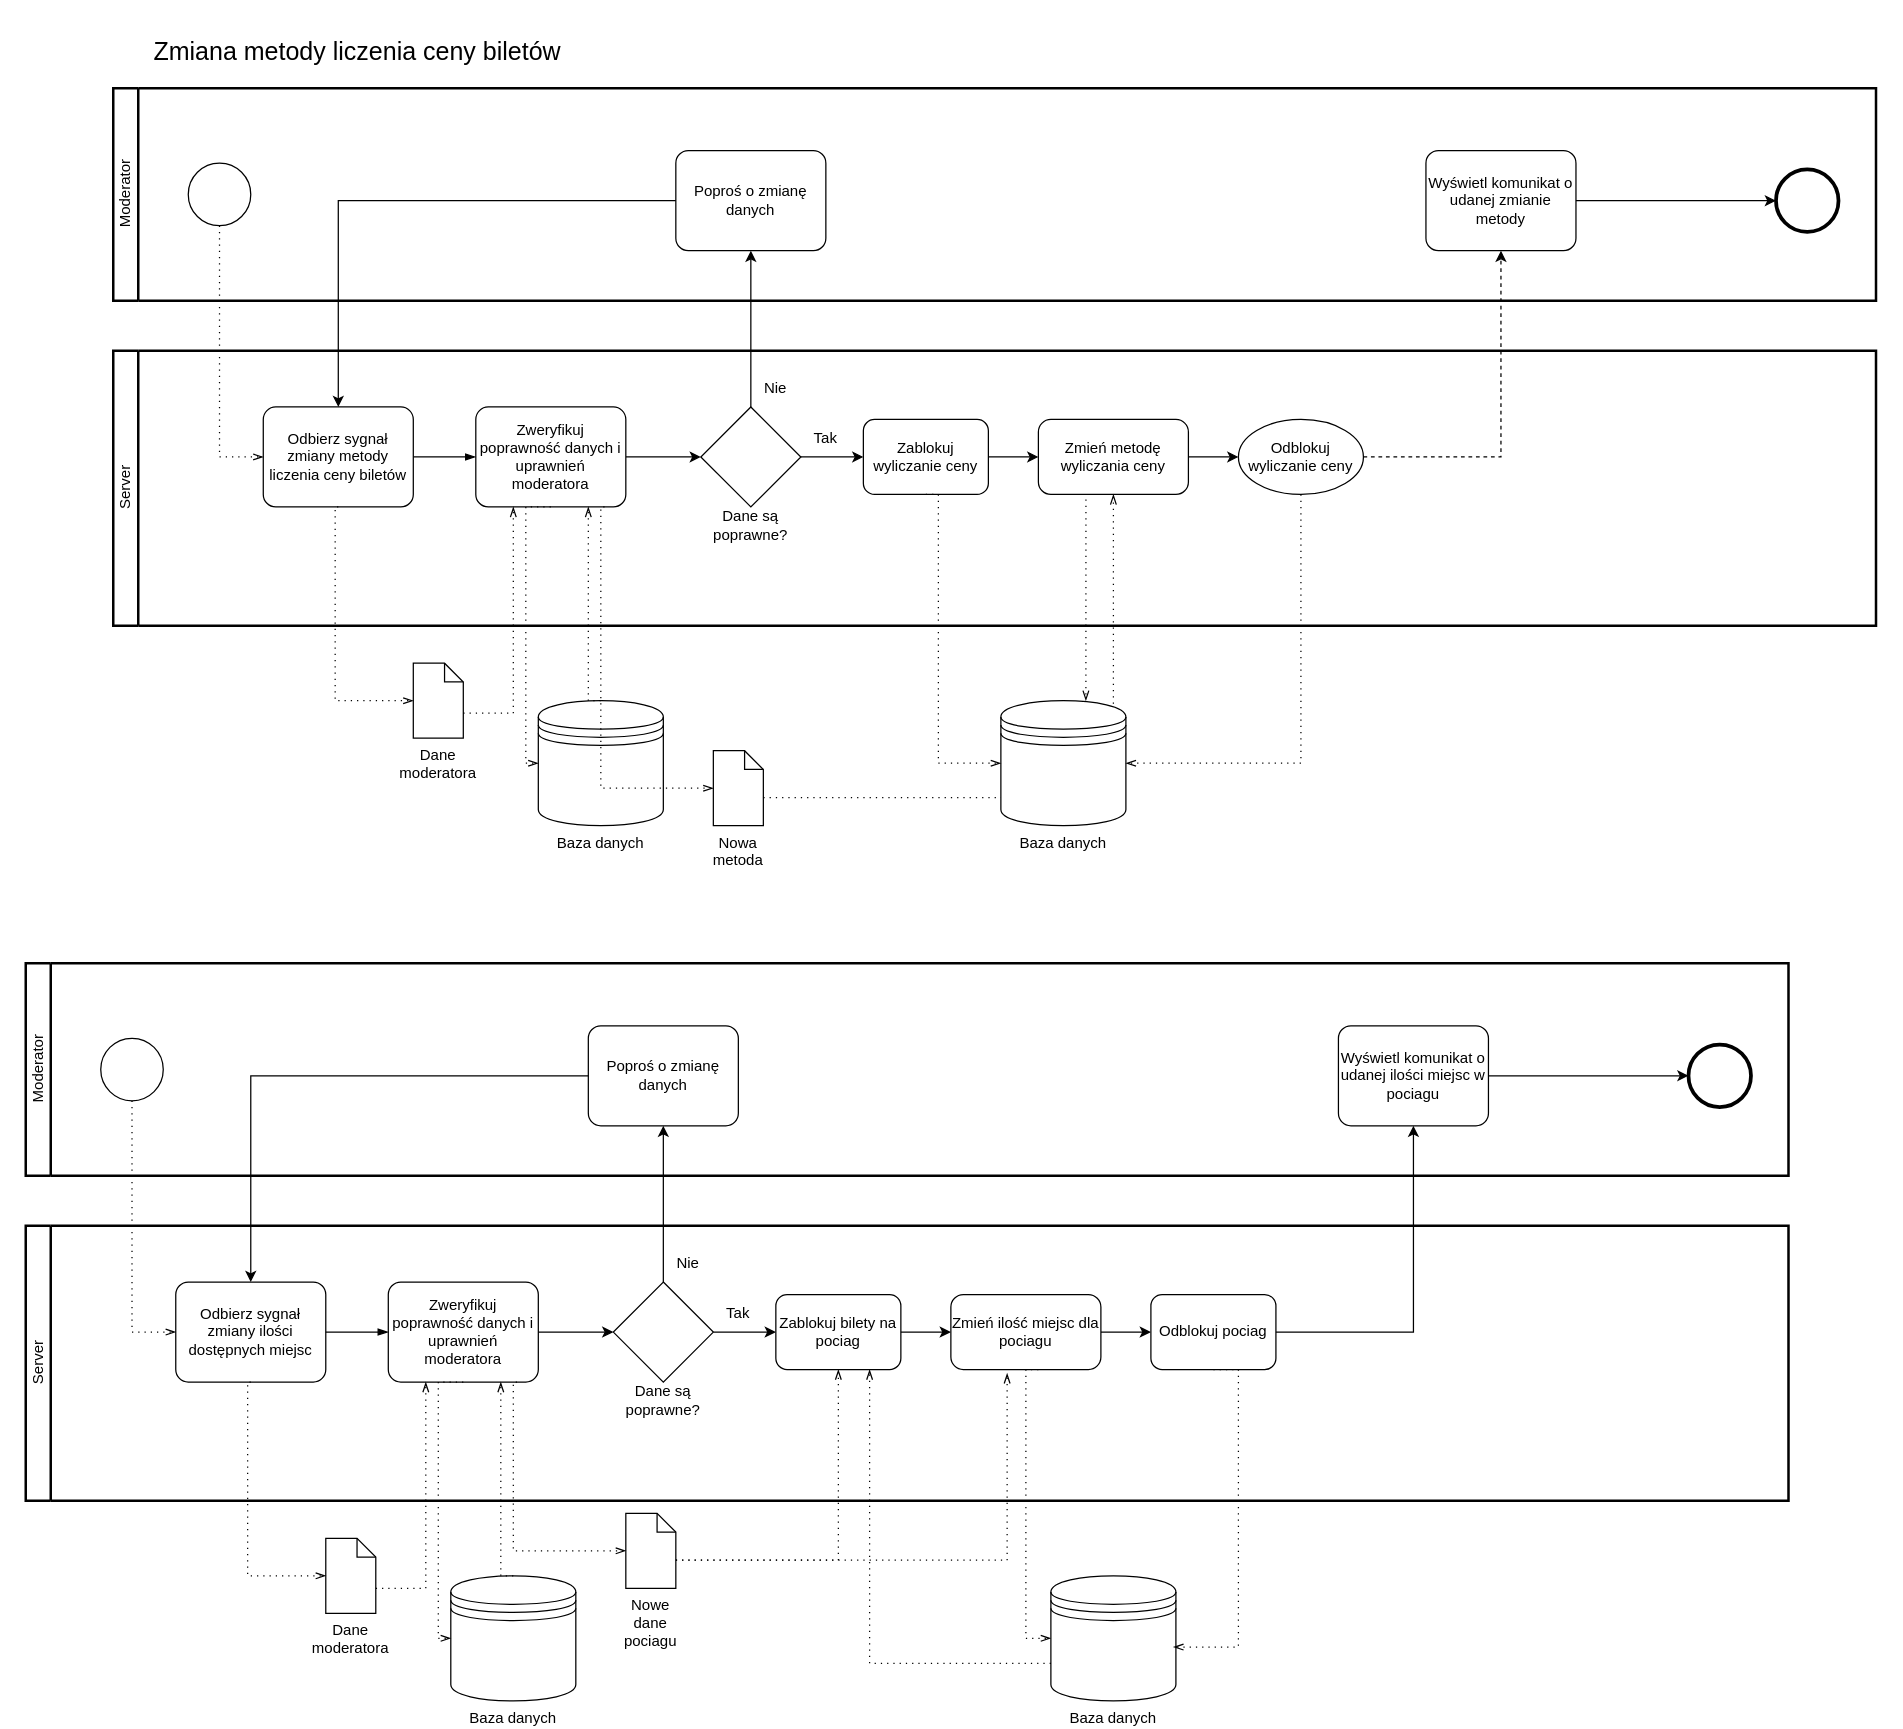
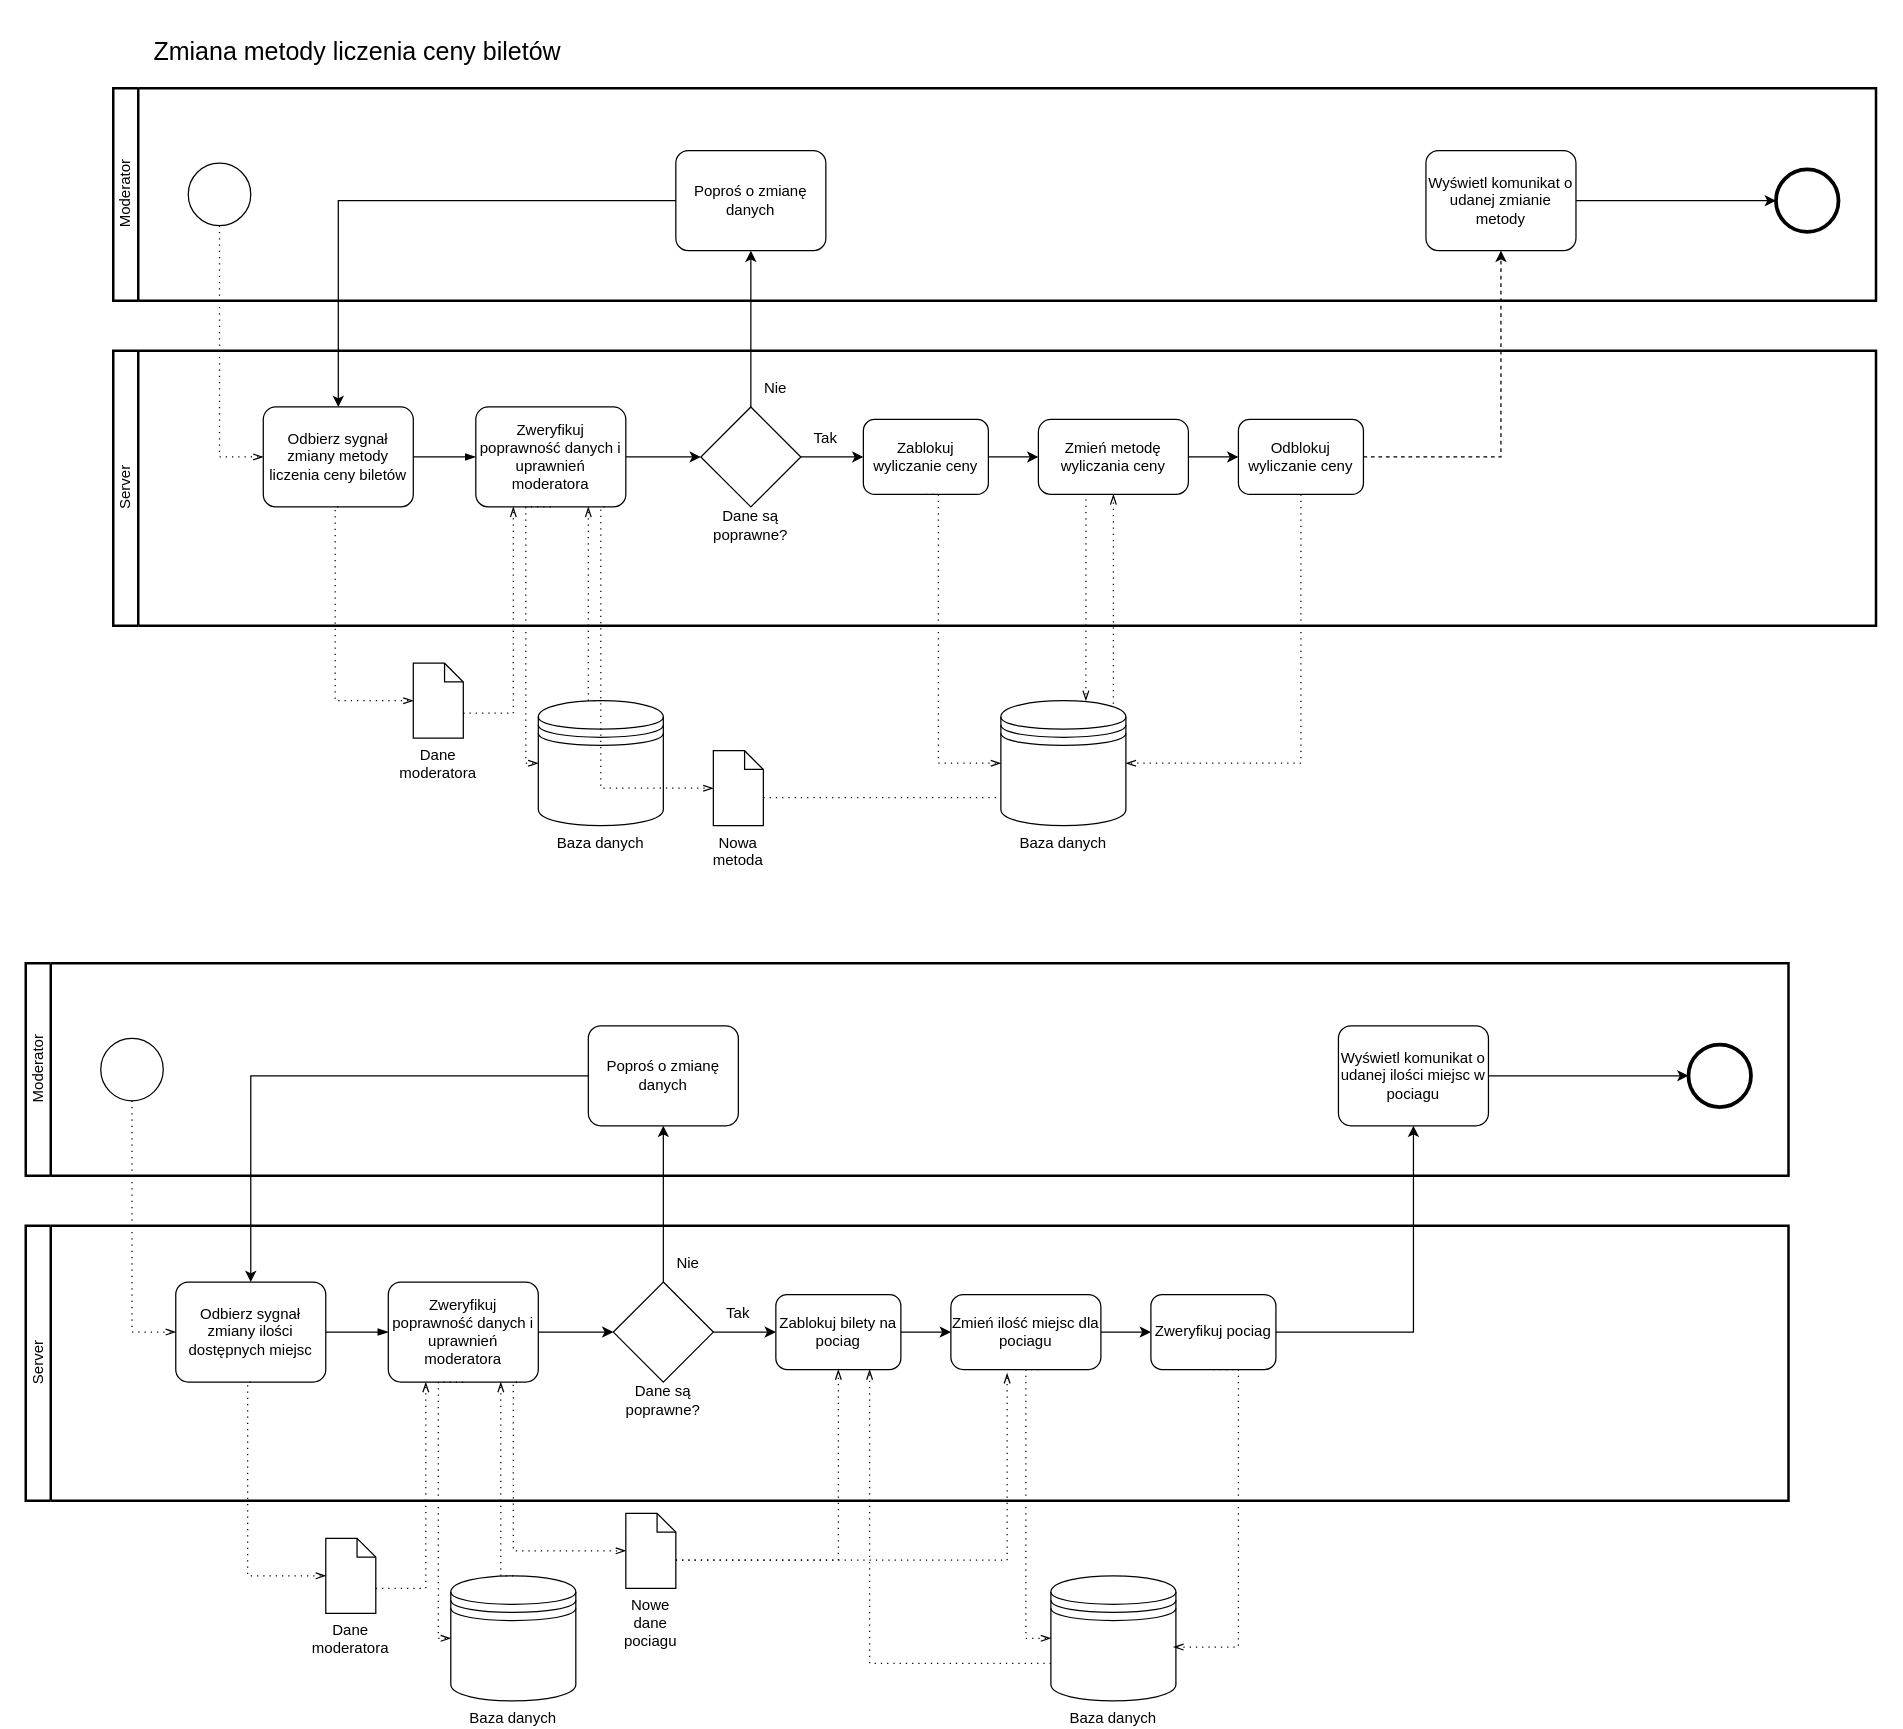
node "Odblokuj wyliczanie ceny": shape ellipse -> rounded rectangle
node "Odblokuj pociag": label "Odblokuj pociag" -> "Zweryfikuj pociag"
